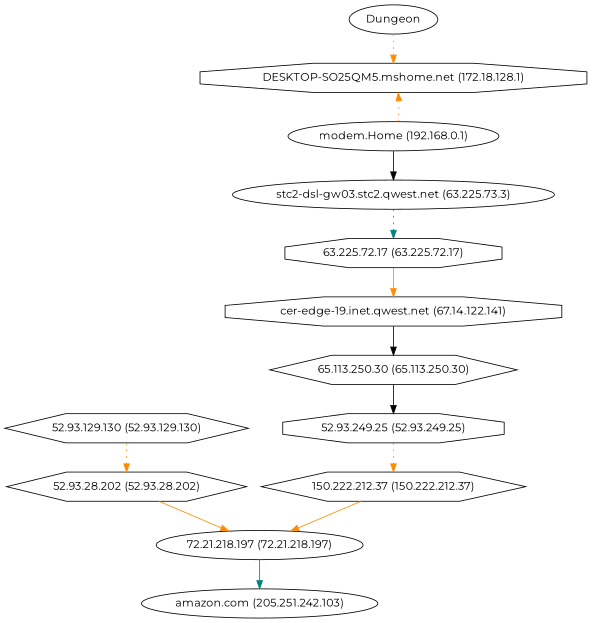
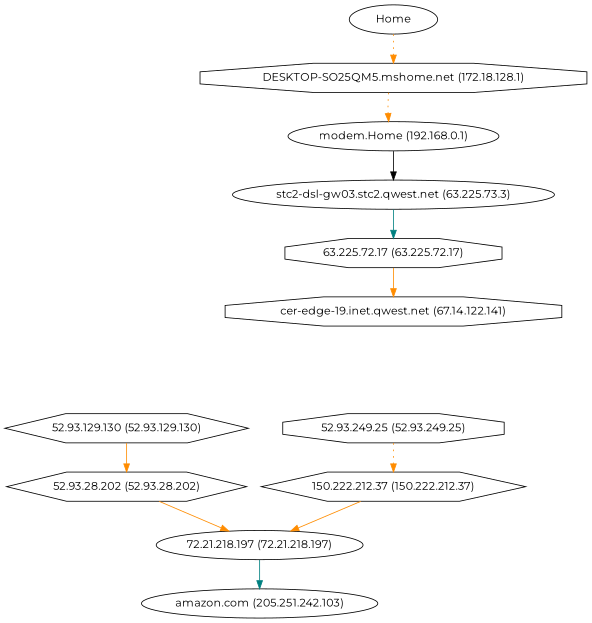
node "Dungeon": label "Dungeon" -> "Home"
edge "modem.Home (192.168.0.1)" -> "DESKTOP-SO25QM5.mshome.net (172.18.128.1)": reversed
edge "stc2-dsl-gw03.stc2.qwest.net (63.225.73.3)" -> "63.225.72.17 (63.225.72.17)": style dotted -> solid
node "65.113.250.30 (65.113.250.30)": removed
edge "52.93.129.130 (52.93.129.130)" -> "52.93.28.202 (52.93.28.202)": style dotted -> solid
